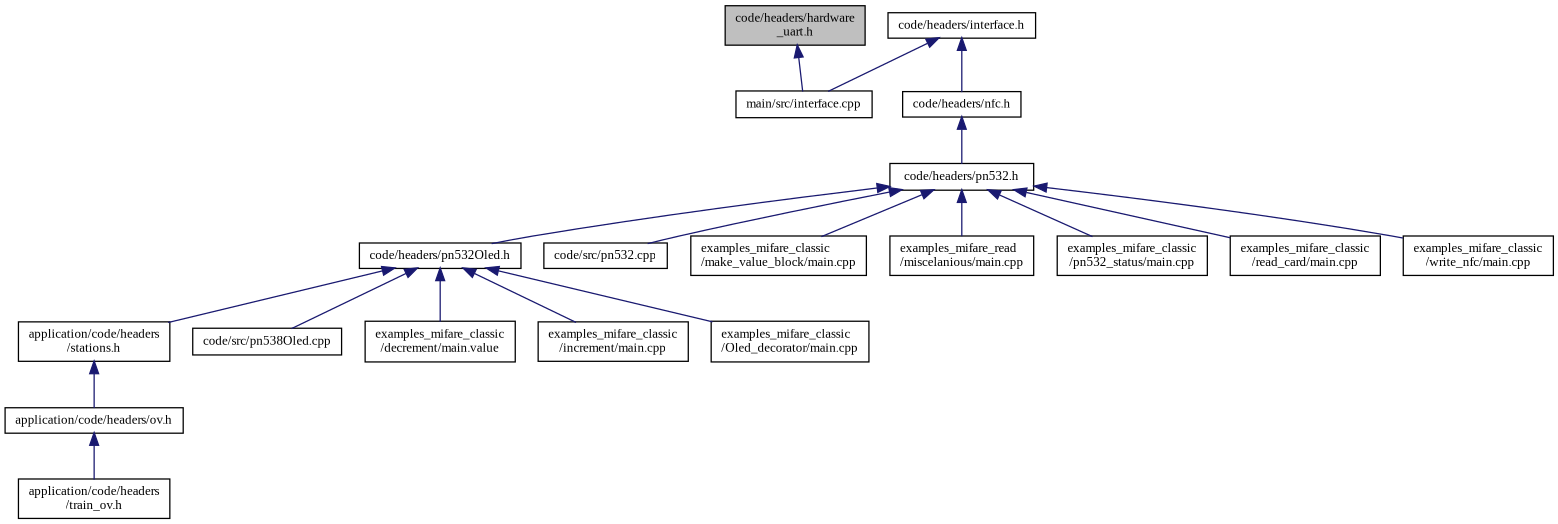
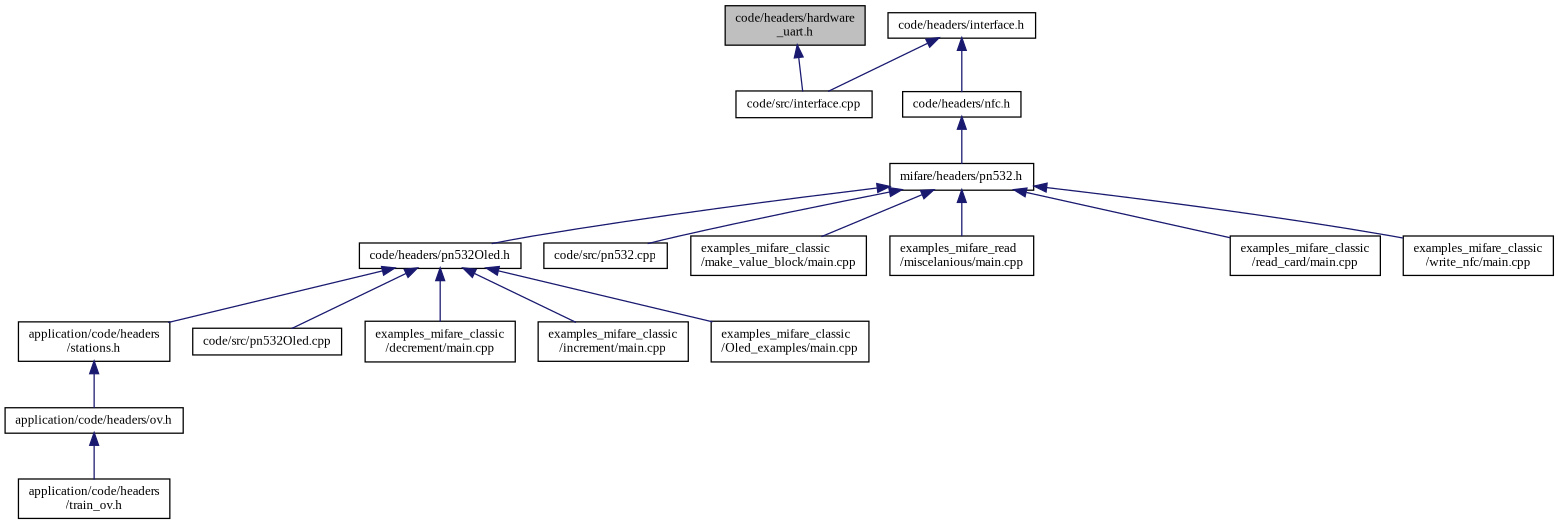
node "main/src/interface.cpp": label "main/src/interface.cpp" -> "code/src/interface.cpp"
node "code/headers/pn532.h": label "code/headers/pn532.h" -> "mifare/headers/pn532.h"
node "examples_mifare_classic /pn532_status/main.cpp": removed
node "code/src/pn538Oled.cpp": label "code/src/pn538Oled.cpp" -> "code/src/pn532Oled.cpp"
node "examples_mifare_classic /decrement/main.value": label "examples_mifare_classic /decrement/main.value" -> "examples_mifare_classic /decrement/main.cpp"
node "examples_mifare_classic /Oled_decorator/main.cpp": label "examples_mifare_classic /Oled_decorator/main.cpp" -> "examples_mifare_classic /Oled_examples/main.cpp"
